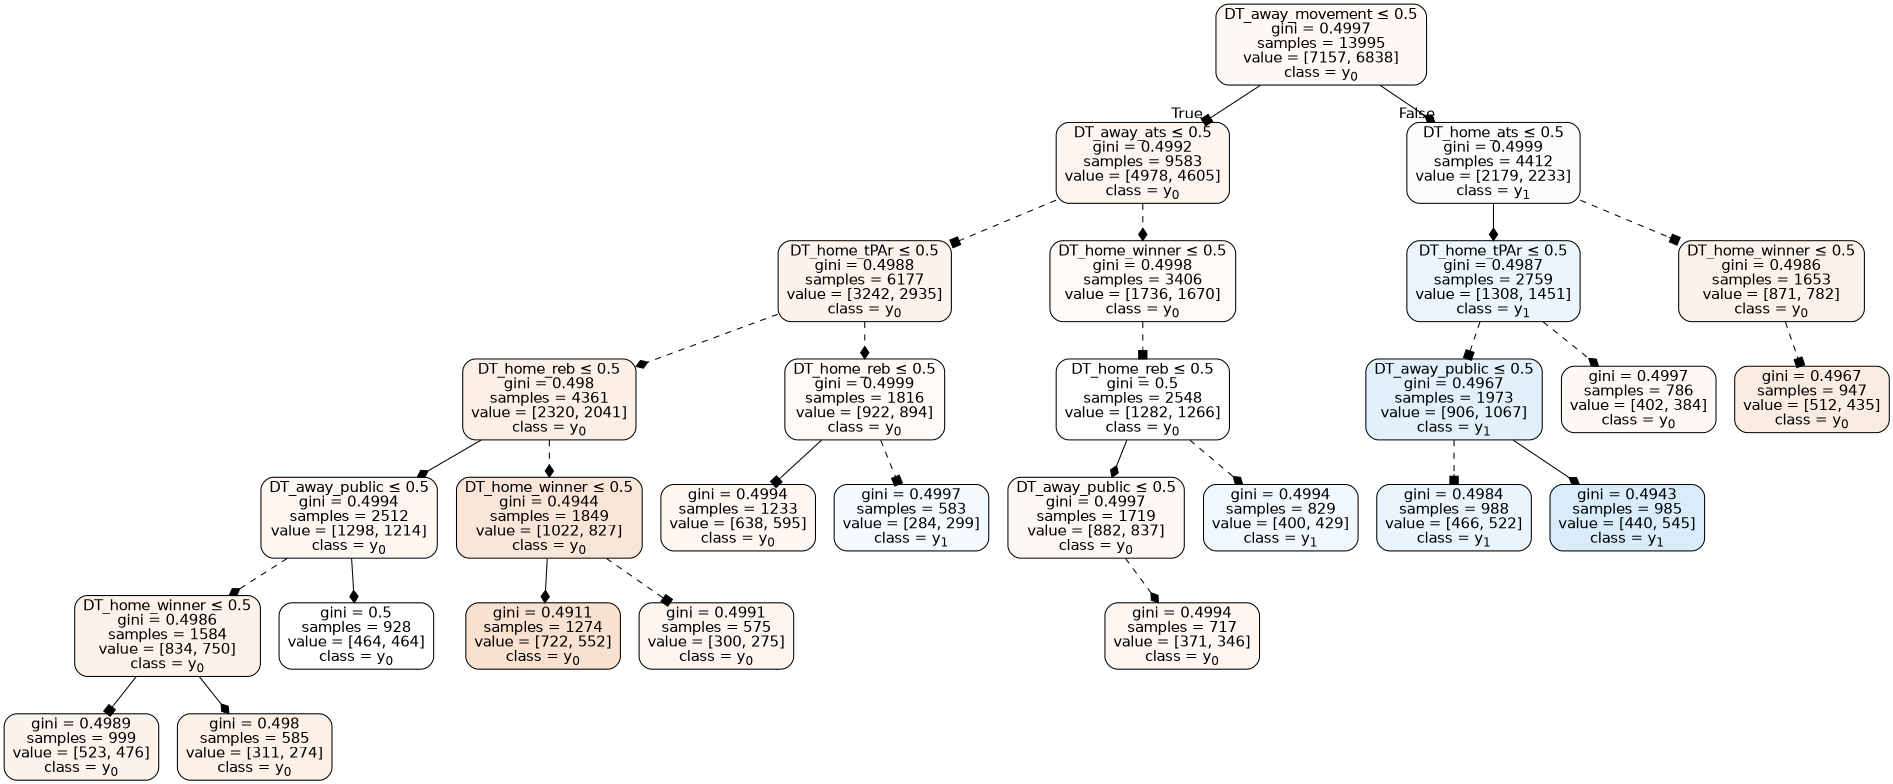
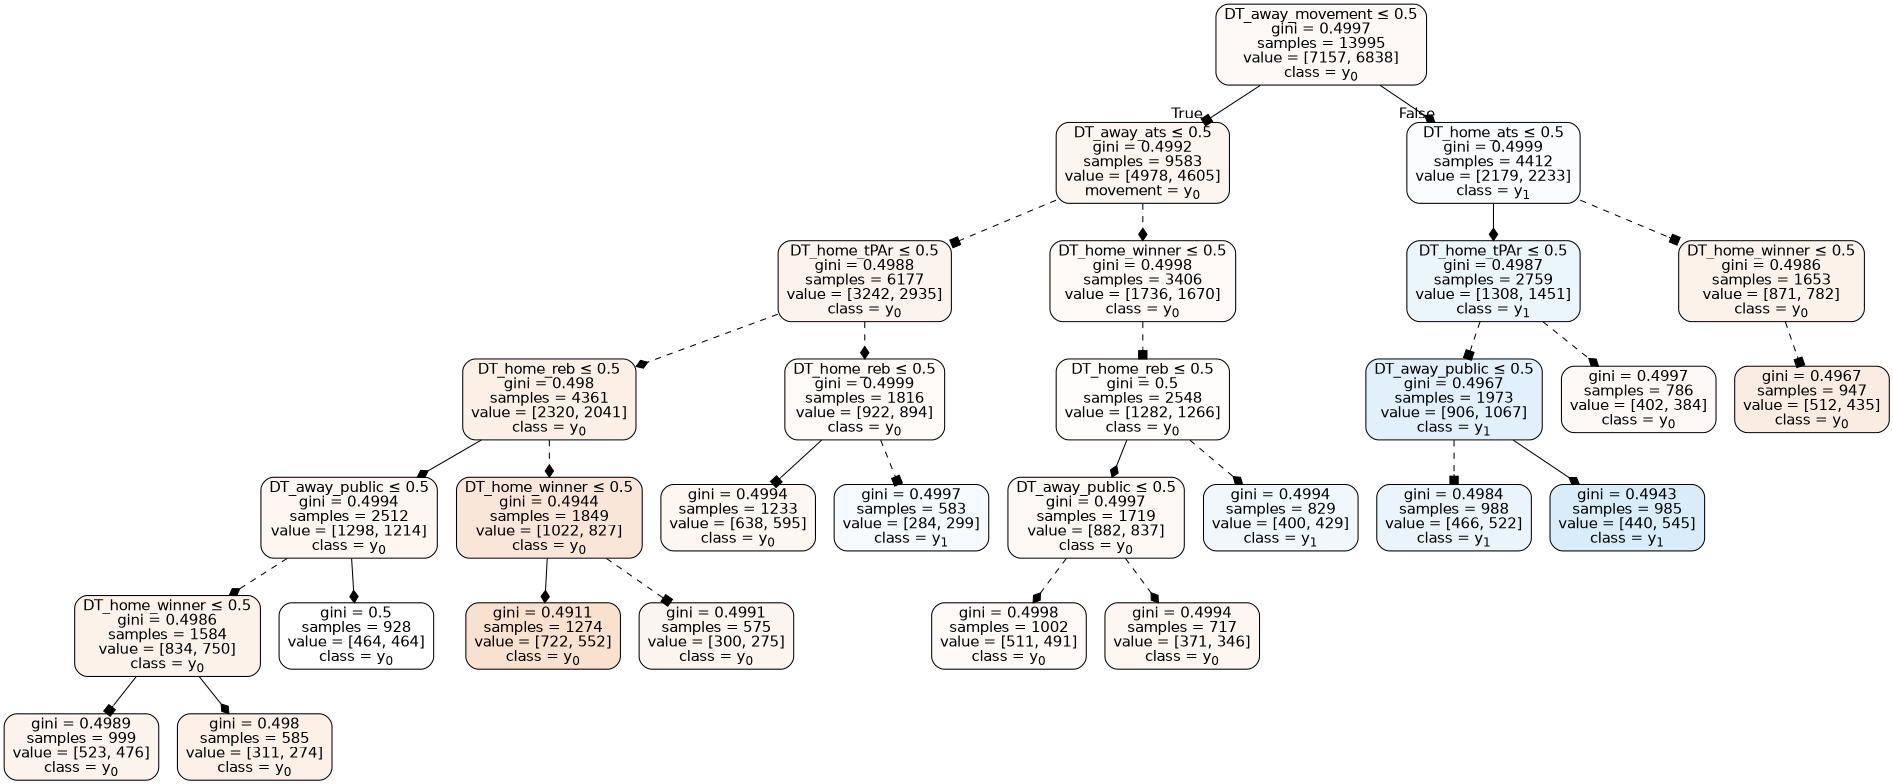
node "DT_away_ats ≤ 0.5": text "class = y" -> "movement = y"
node "gini = 0.4998": added
